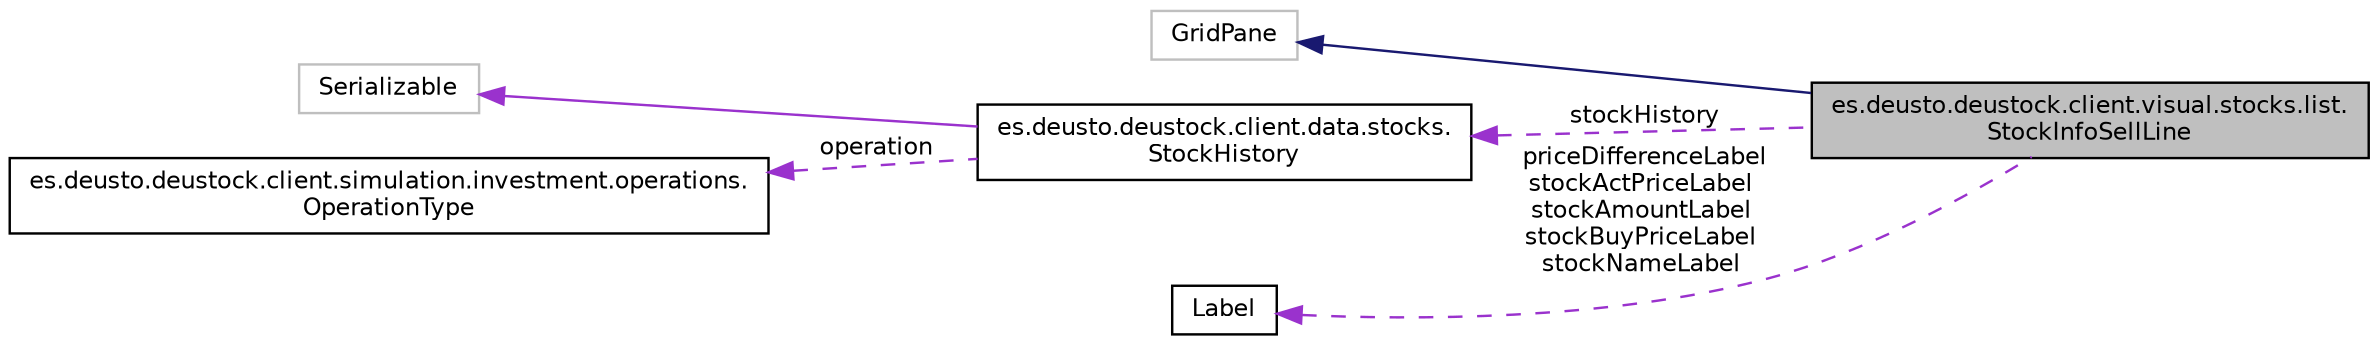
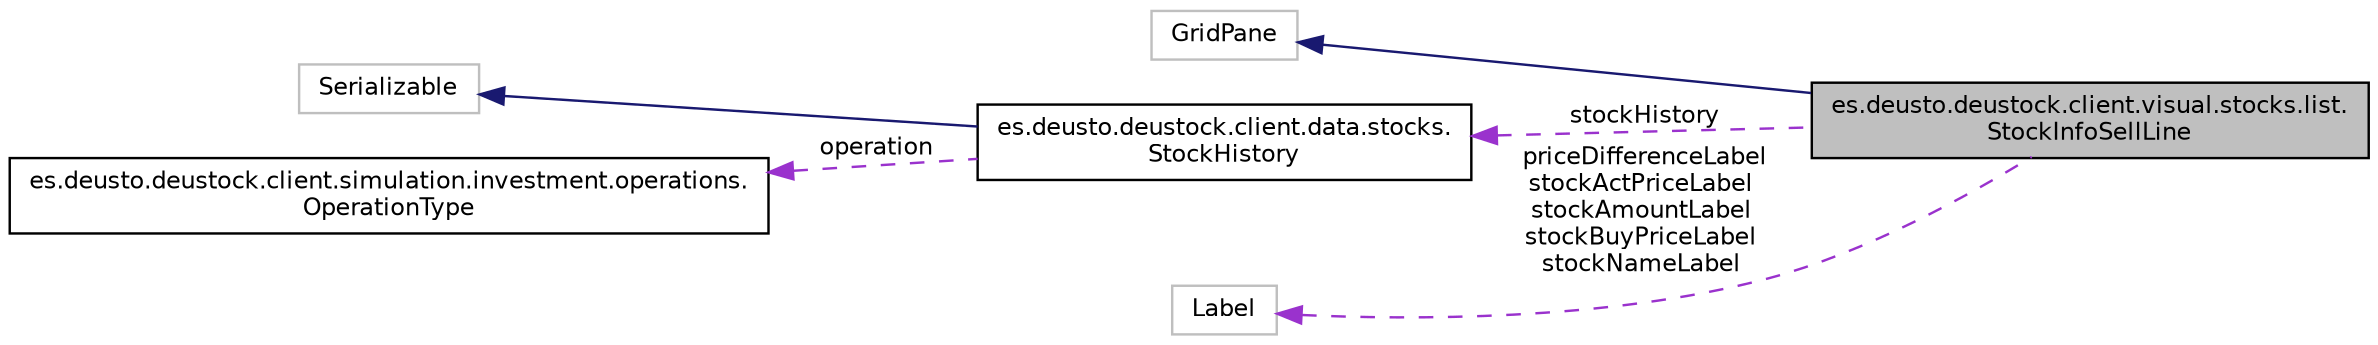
edge "es.deusto.deustock.client.data.stocks. StockHistory" -> "Serializable": color darkorchid3 -> midnightblue
node "Label": color black -> grey75
